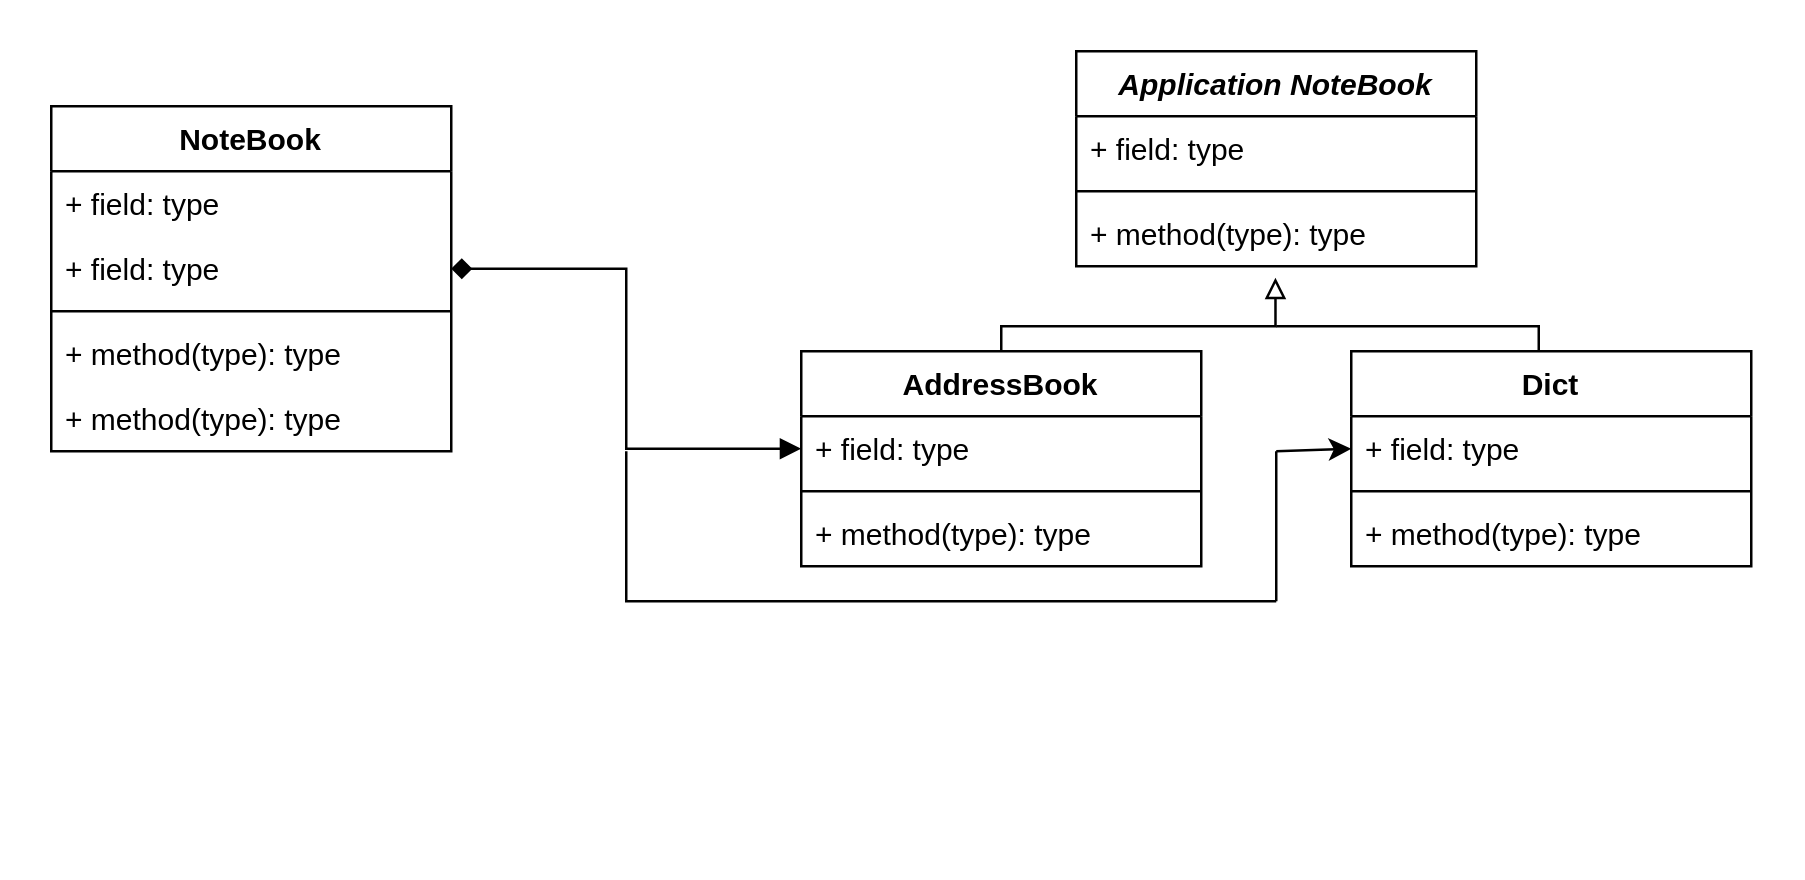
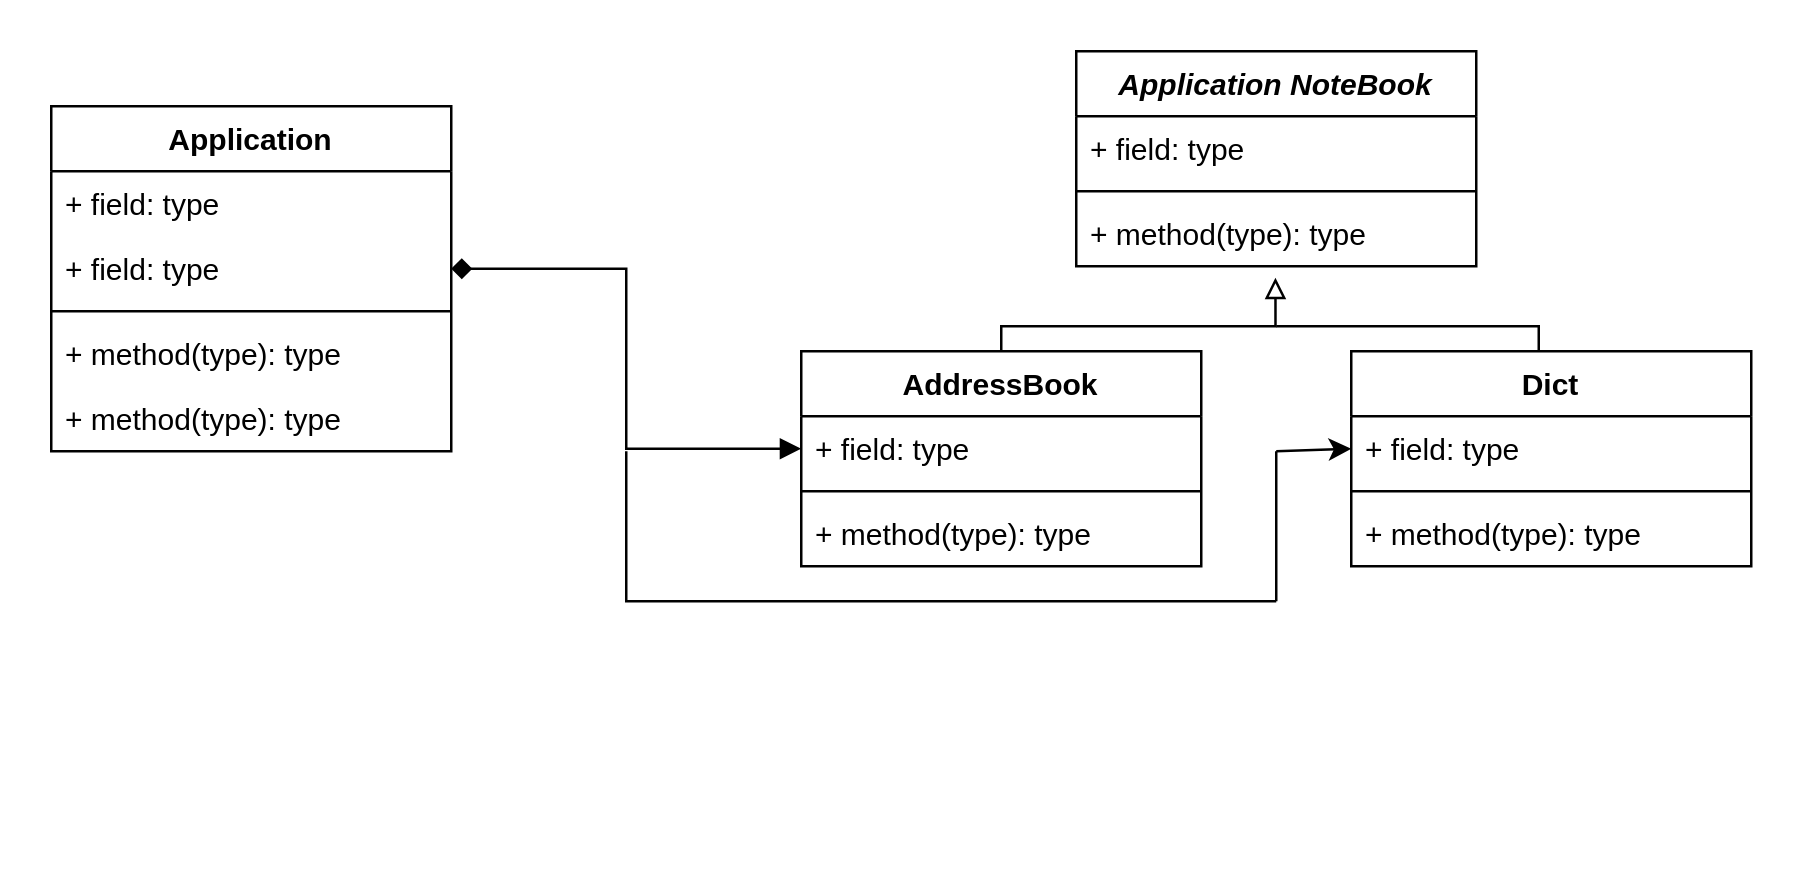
node "NoteBook": label "NoteBook" -> "Application"
